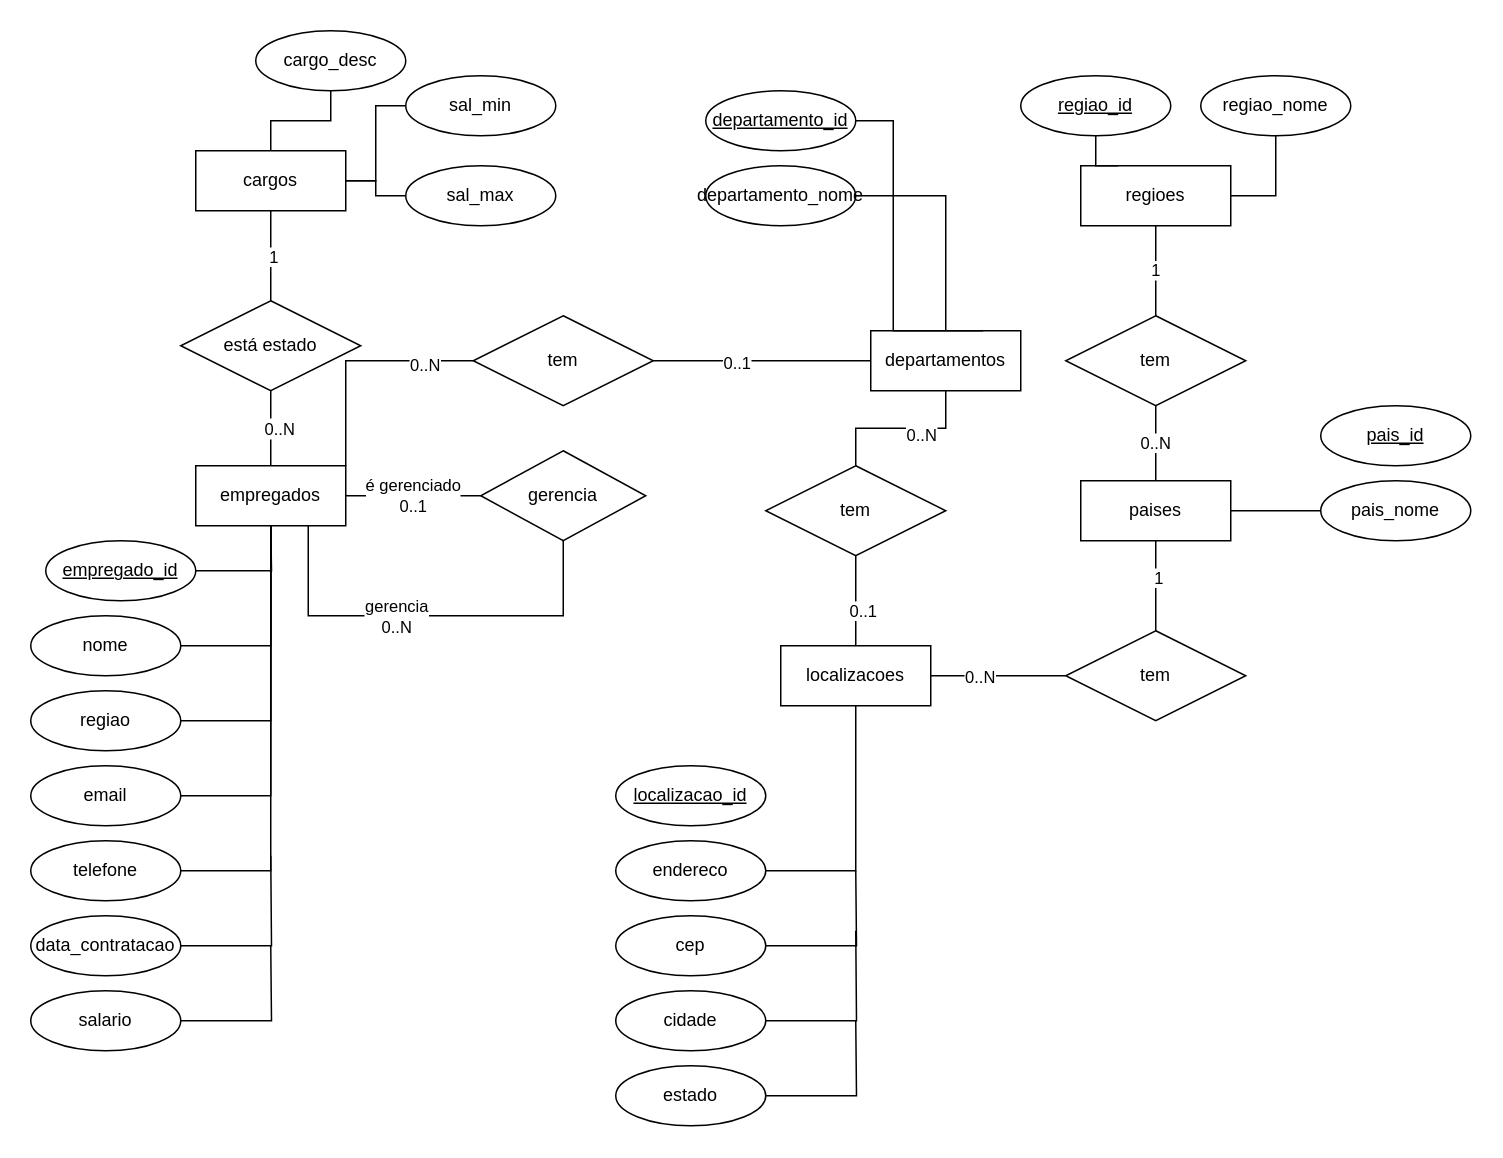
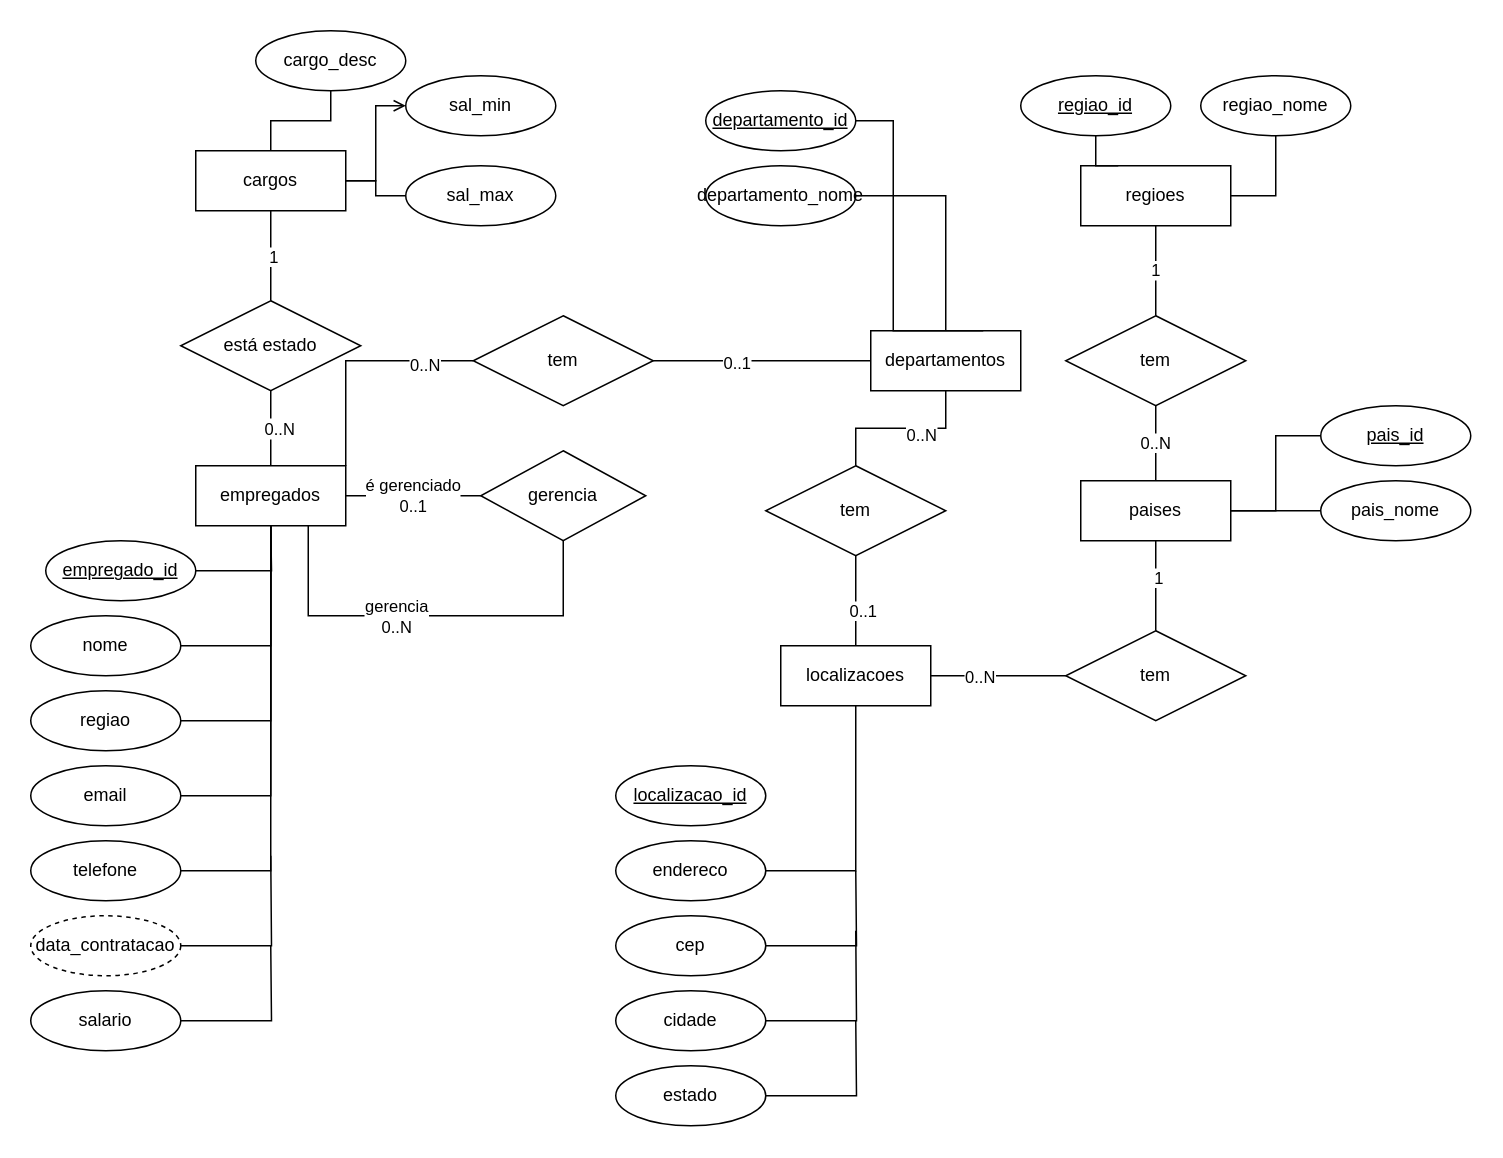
edge "sal_min" -- "cargos": arrowhead none -> open
edge "pais_id" -- "paises": added
node "data_contratacao": style solid -> dashed
